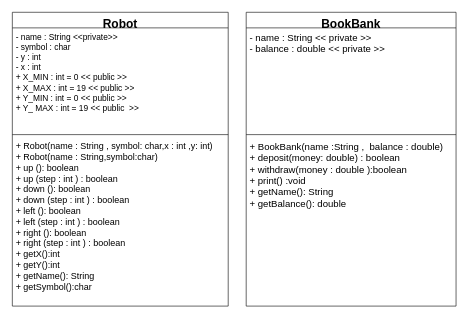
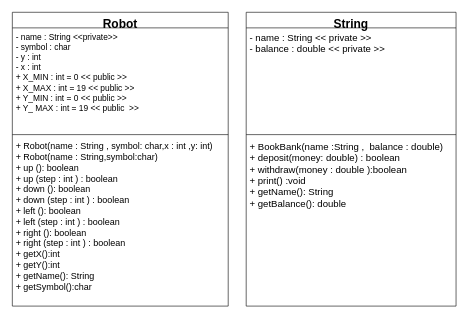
node "BookBank": label "BookBank" -> "String"
